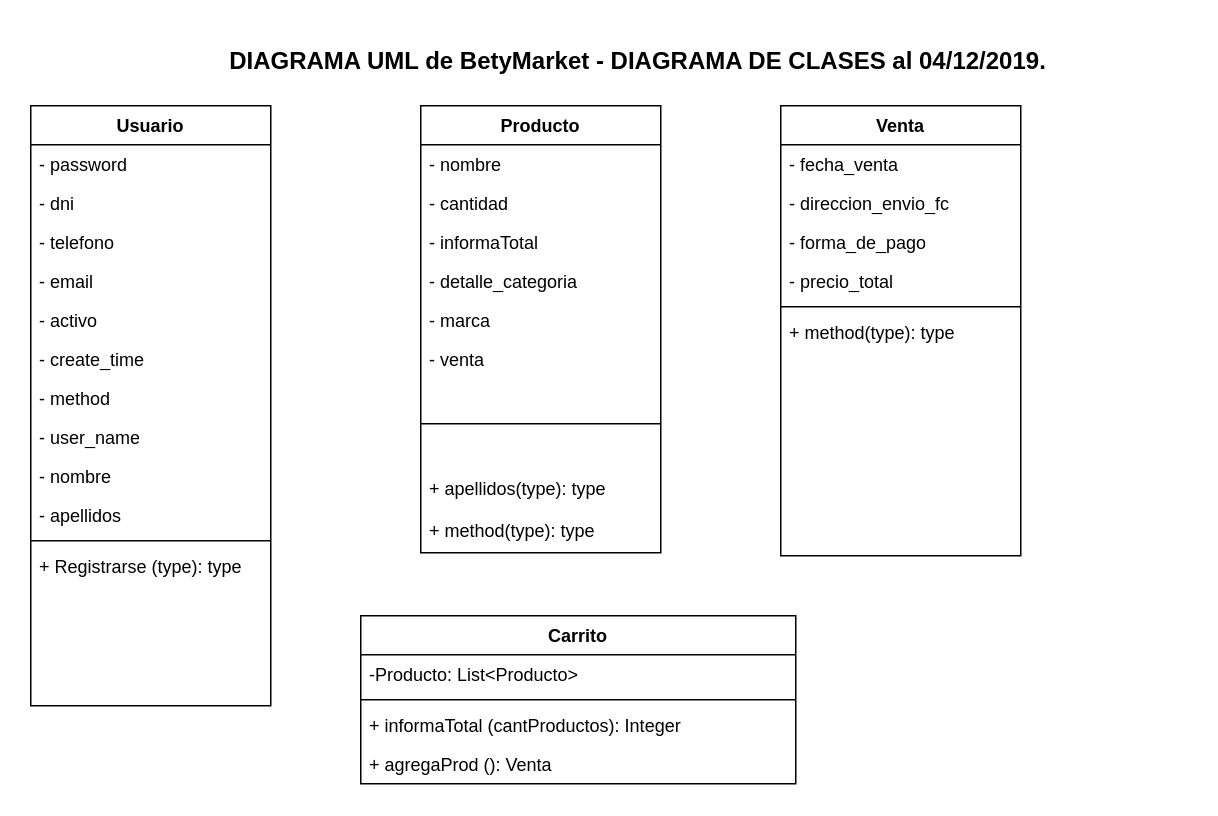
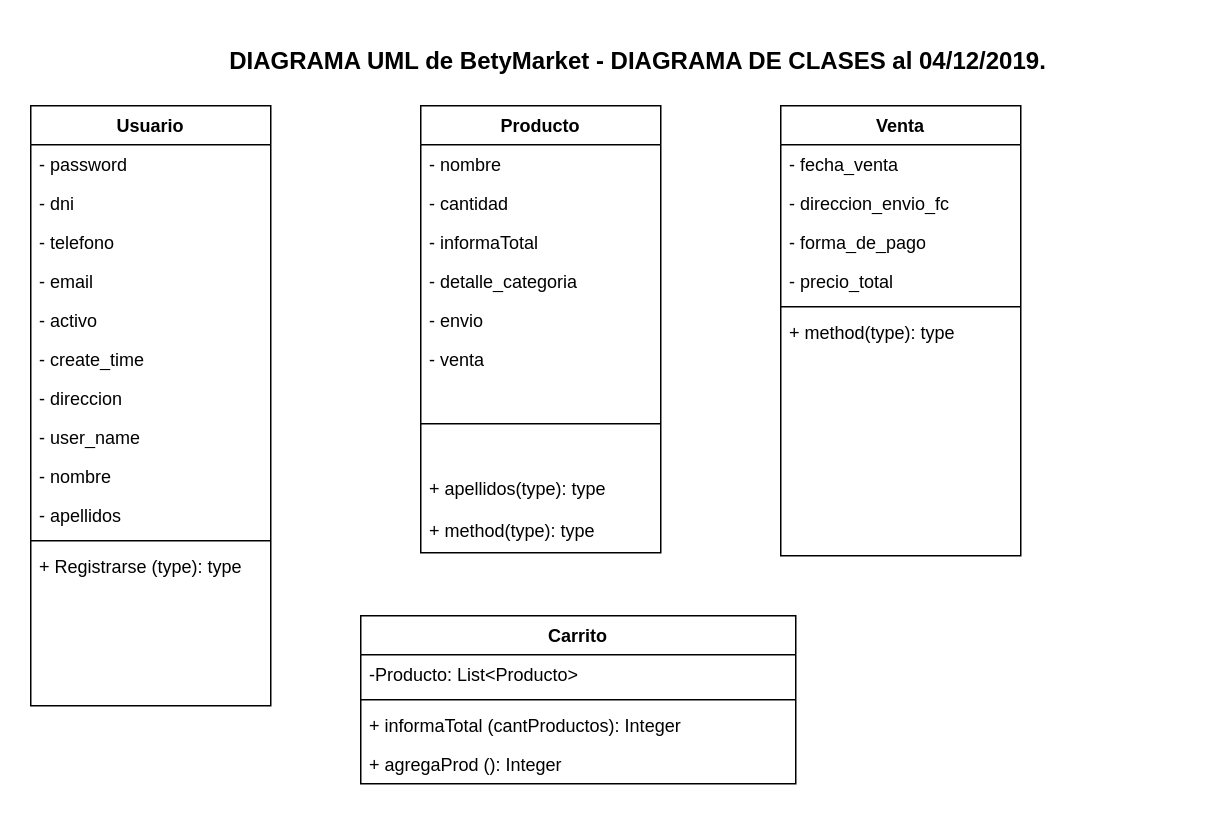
node "- marca": label "- marca" -> "- envio"
node "- method": label "- method" -> "- direccion"
node "+ agregaProd (): Venta": label "+ agregaProd (): Venta" -> "+ agregaProd (): Integer"
